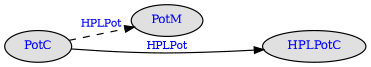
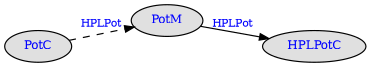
edge "PotC" -> "HPLPotC": now "PotM" -> "HPLPotC"
